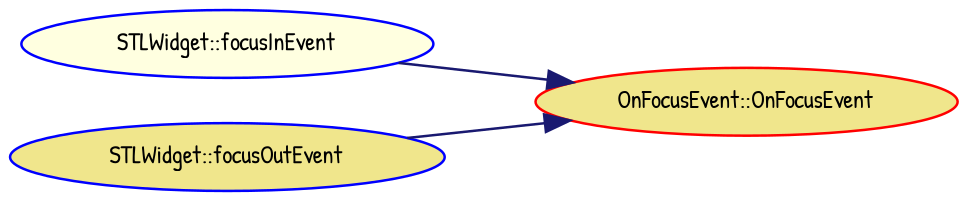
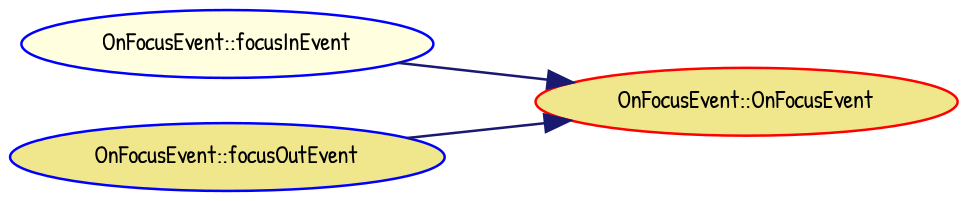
node "STLWidget::focusInEvent": label "STLWidget::focusInEvent" -> "OnFocusEvent::focusInEvent"
node "STLWidget::focusOutEvent": label "STLWidget::focusOutEvent" -> "OnFocusEvent::focusOutEvent"
